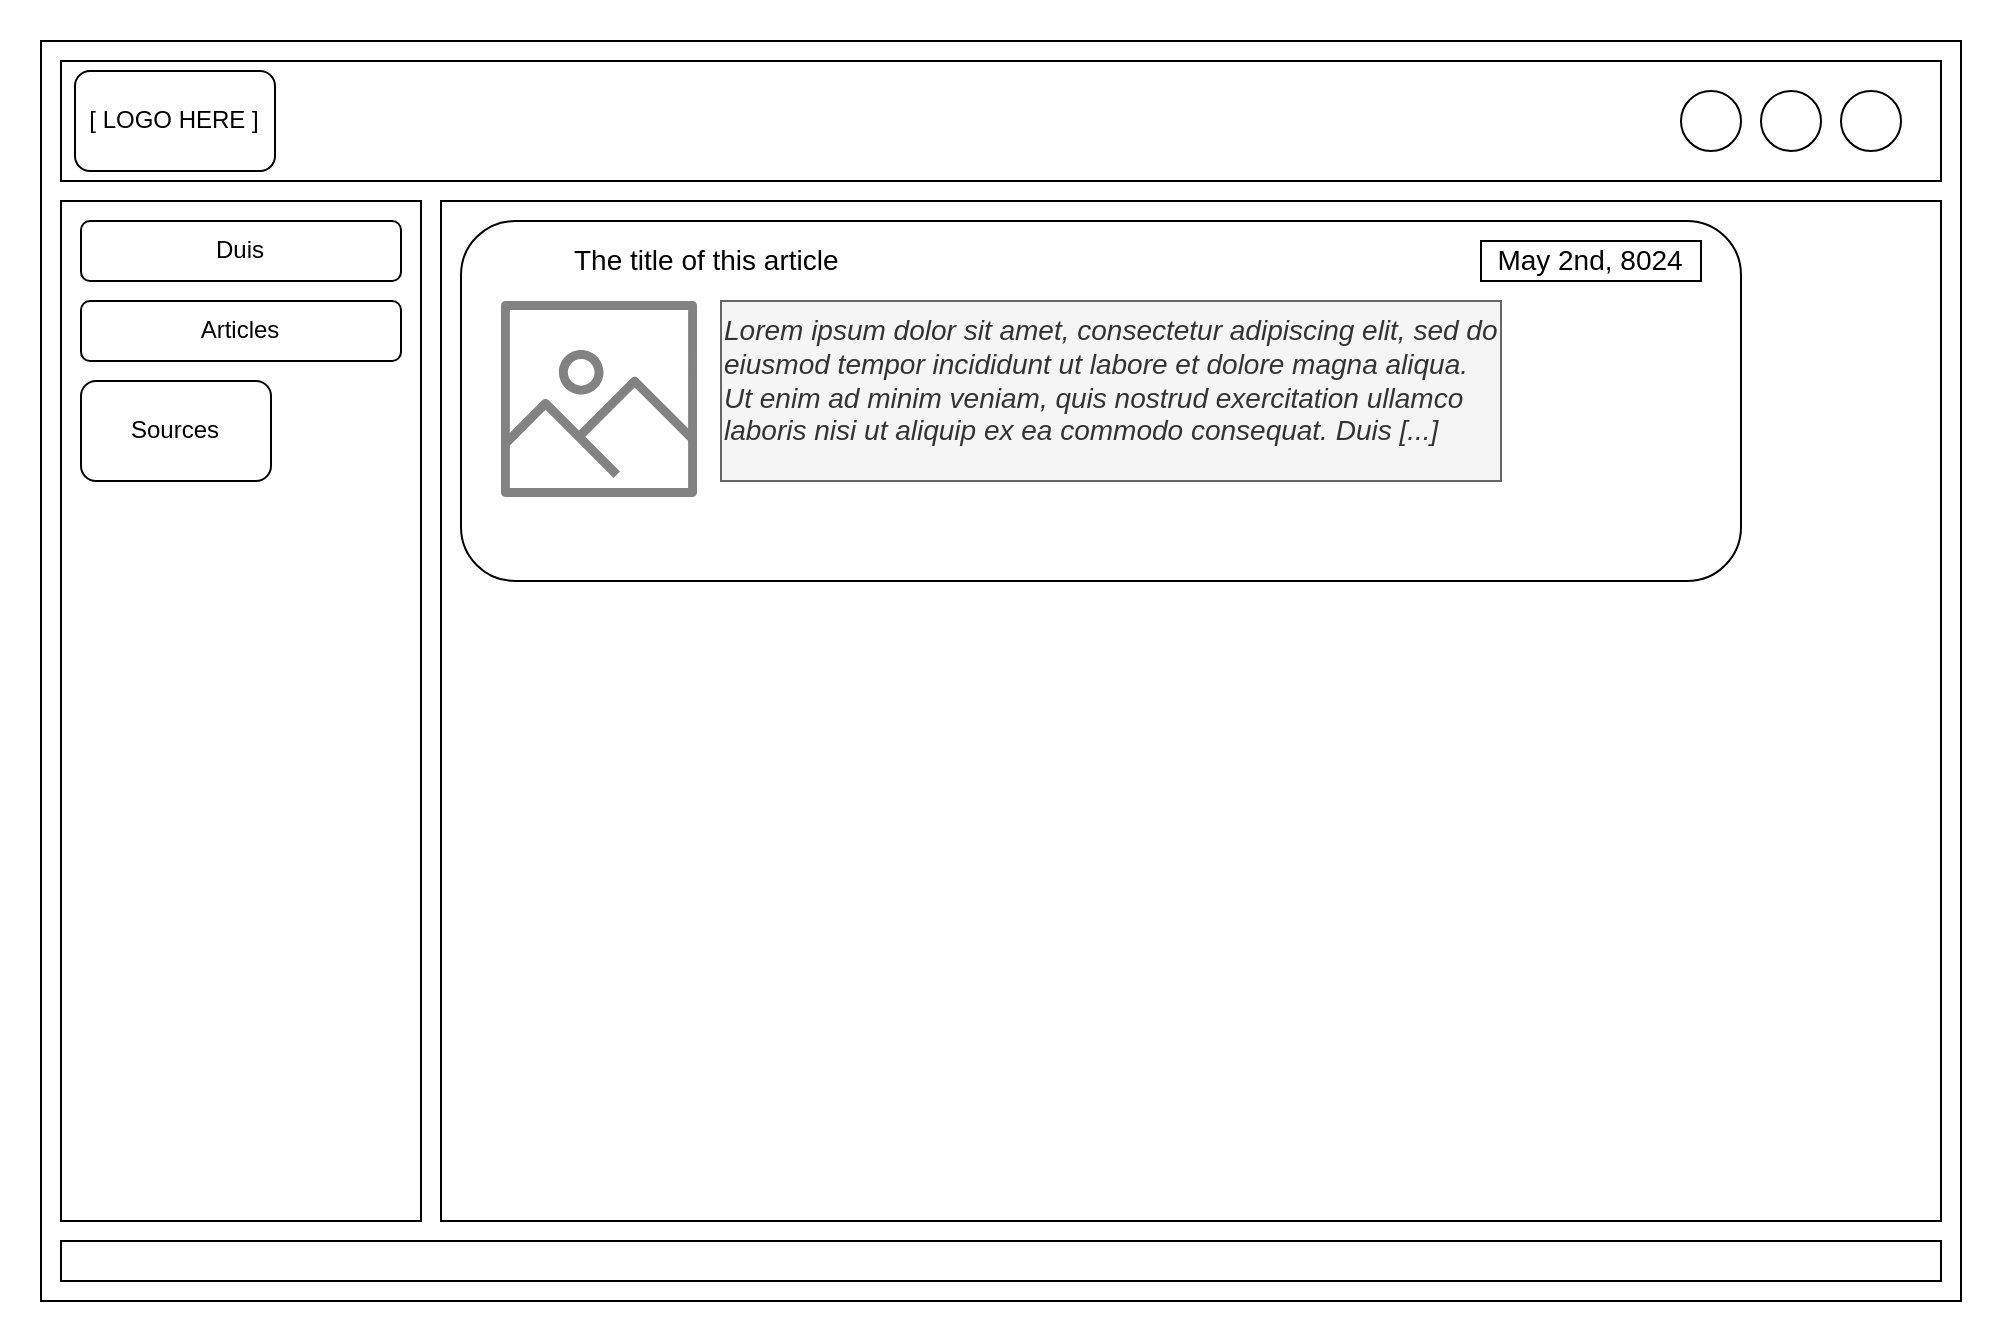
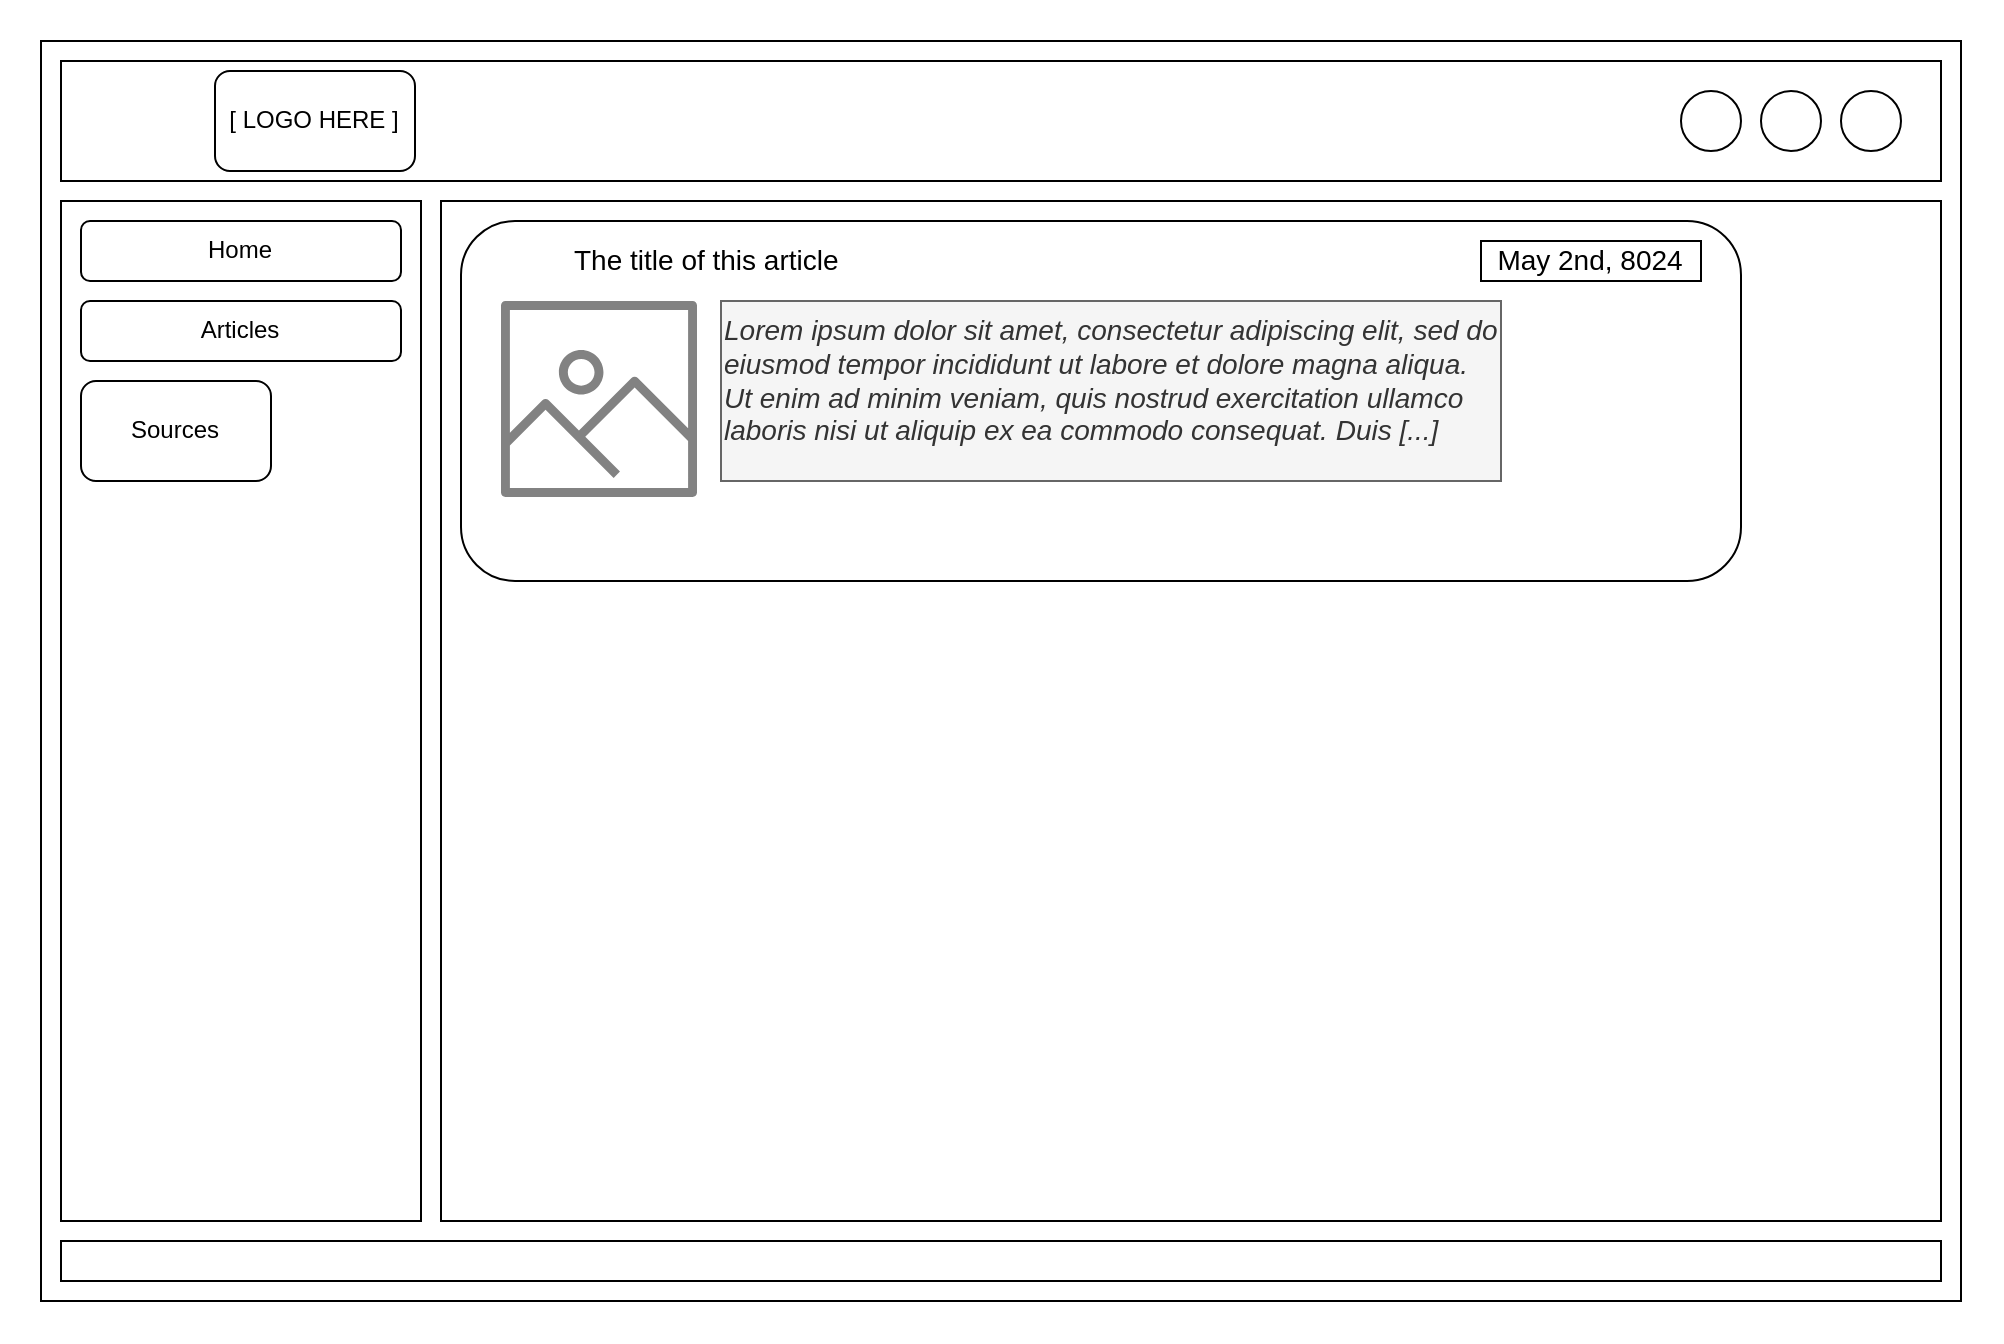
node "[ LOGO HERE ]": moved (175, 121) -> (315, 121)
node "Duis": label "Duis" -> "Home"
